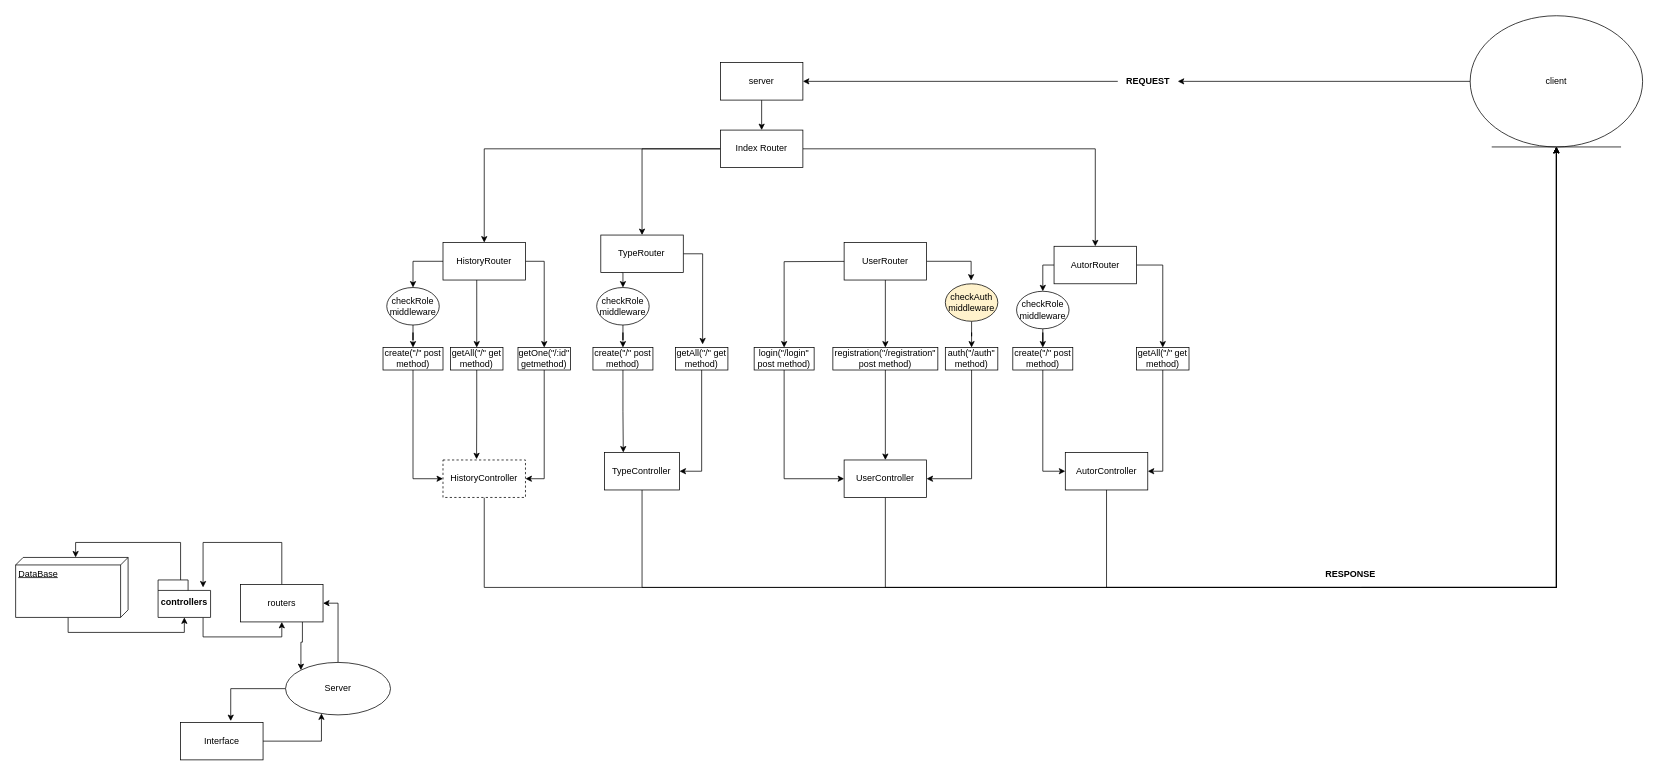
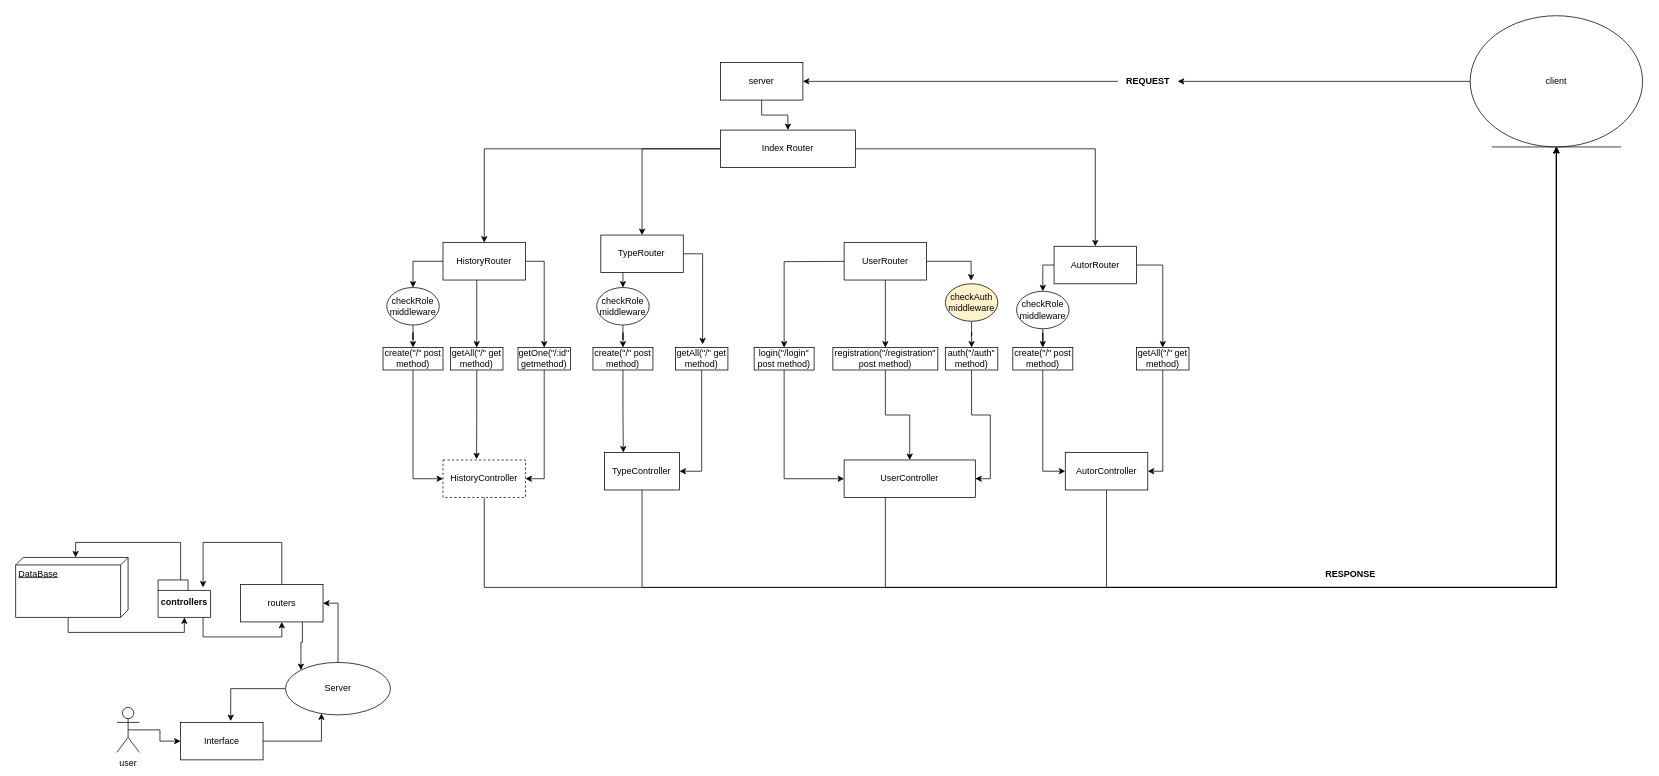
node "Index Router": size 83x38 -> 135x38
node "UserController": size 83x38 -> 131x38
node "user": added
edge "user" -> "Interface": added
